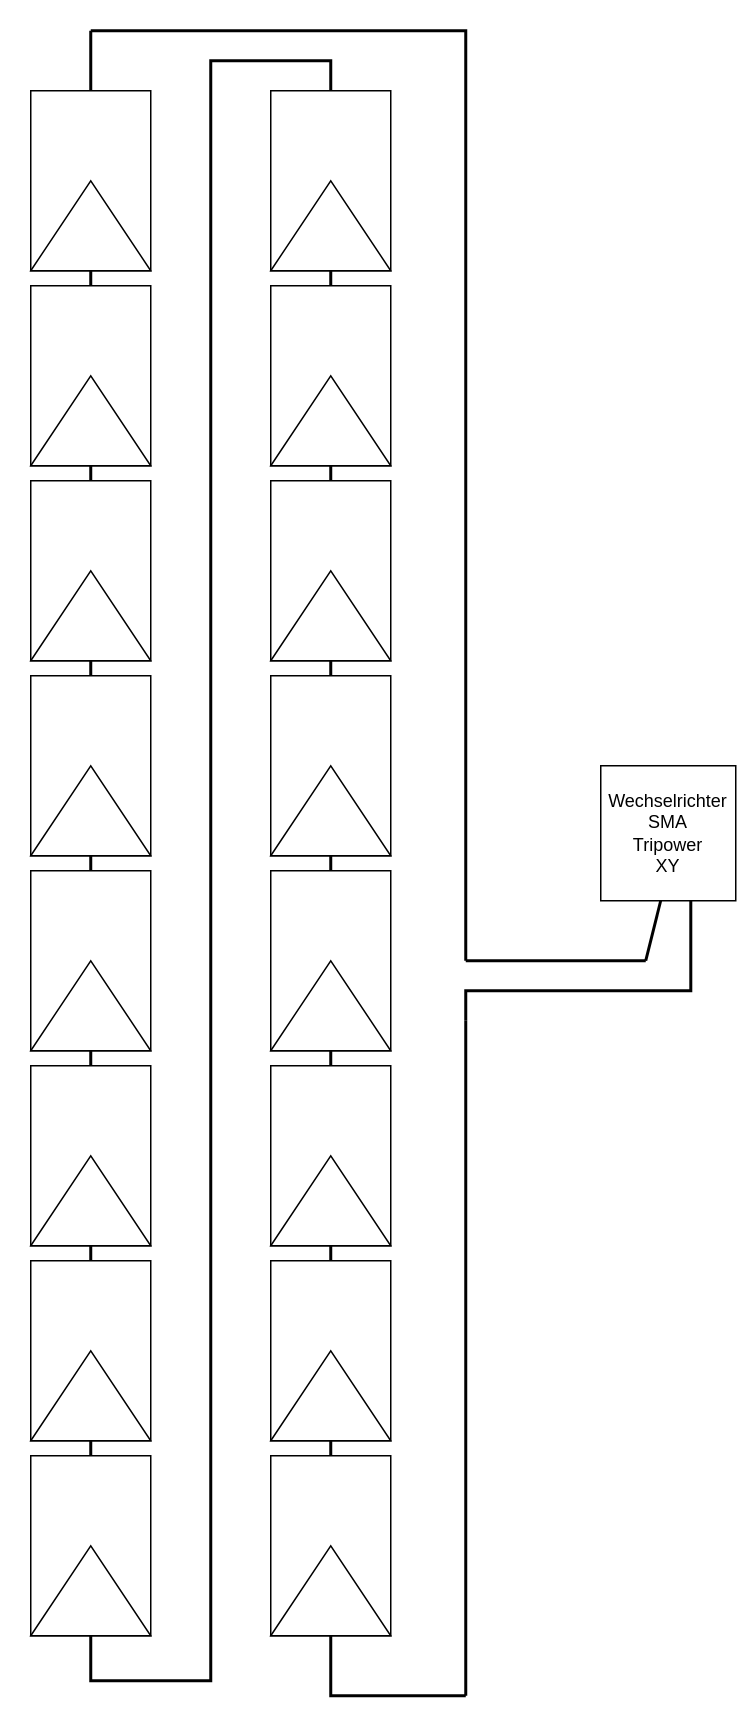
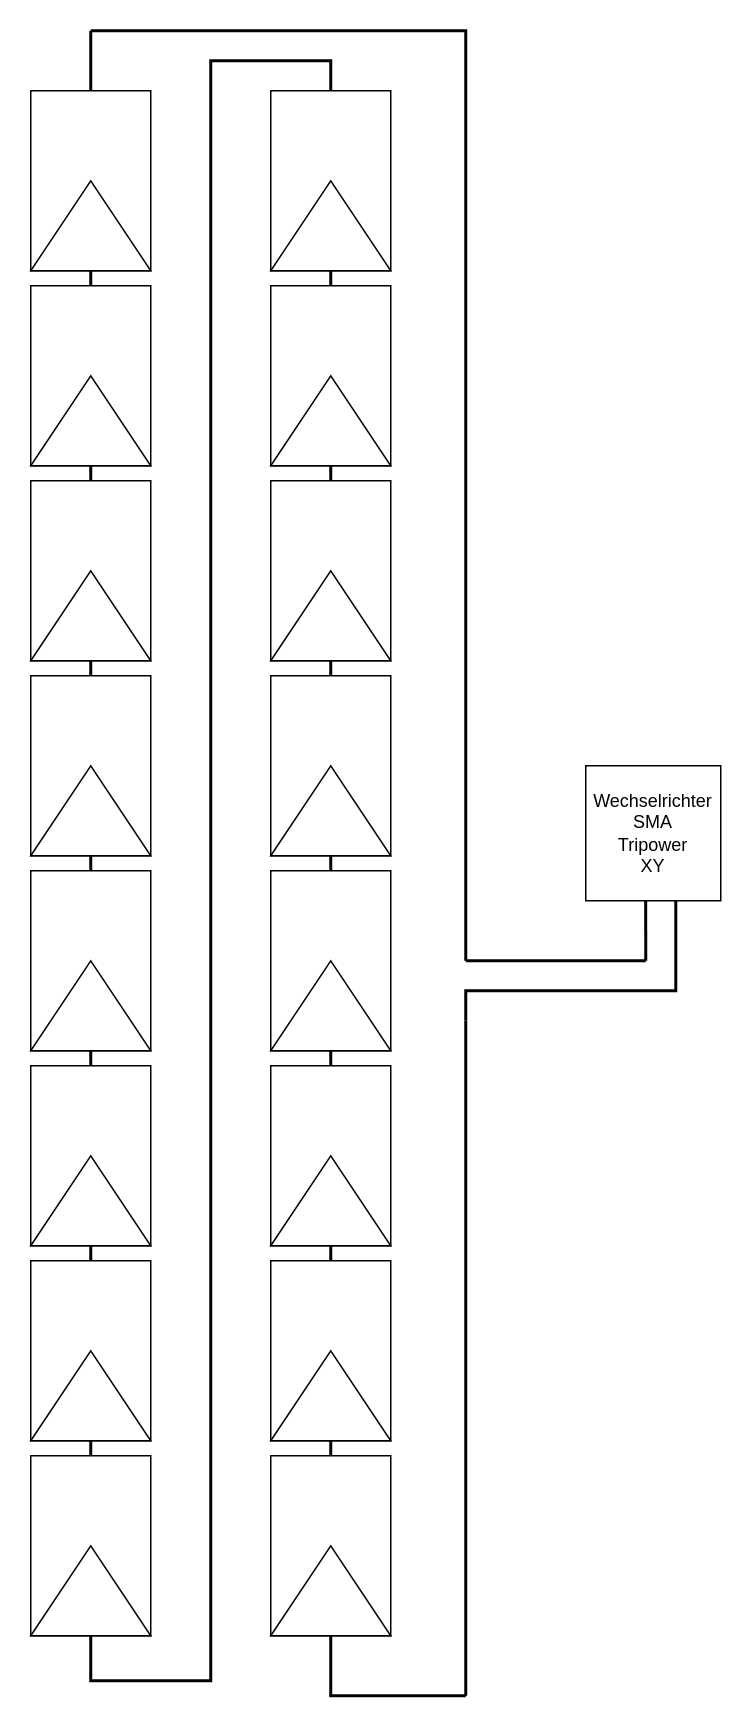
node "Wechselrichter SMA Tripower XY": moved (668, 833) -> (653, 833)
